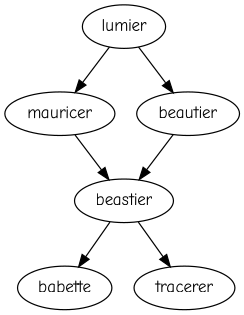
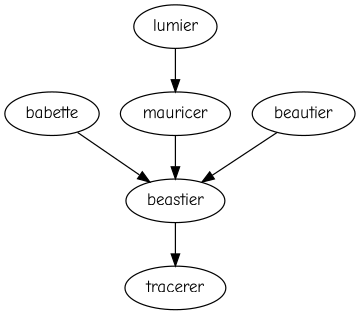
edge "lumier" -> "beautier": removed
edge "beastier" -> "babette": reversed
